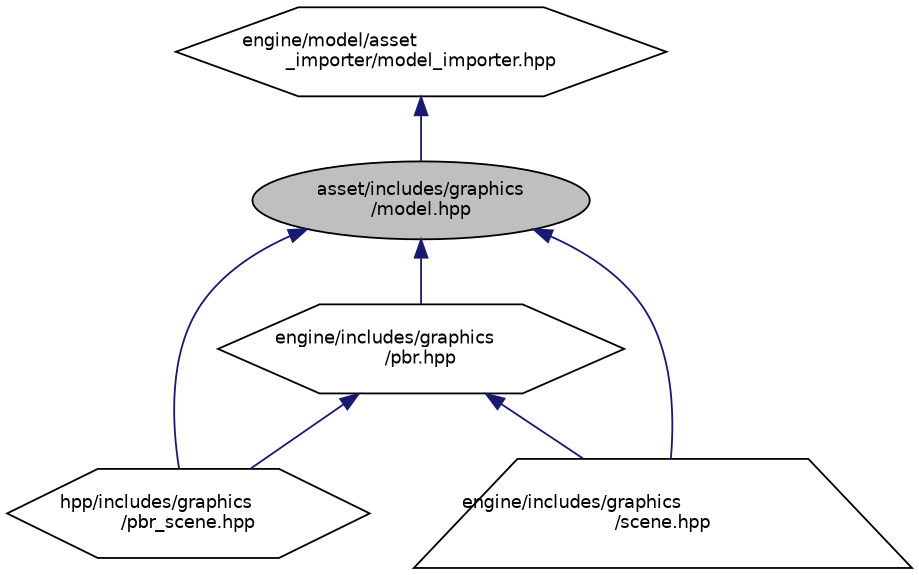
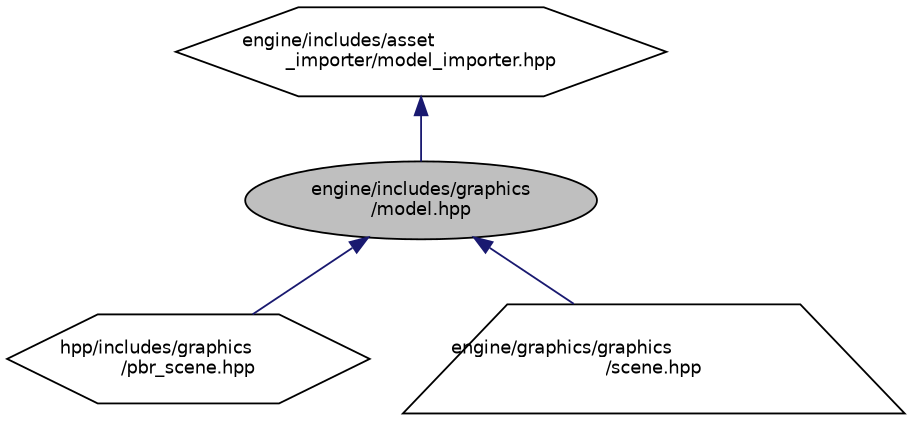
node "engine/model/asset _importer/model_importer.hpp": label "engine/model/asset _importer/model_importer.hpp" -> "engine/includes/asset _importer/model_importer.hpp"
node "asset/includes/graphics /model.hpp": label "asset/includes/graphics /model.hpp" -> "engine/includes/graphics /model.hpp"
node "engine/includes/graphics /pbr.hpp": removed
node "engine/includes/graphics /scene.hpp": label "engine/includes/graphics /scene.hpp" -> "engine/graphics/graphics /scene.hpp"
